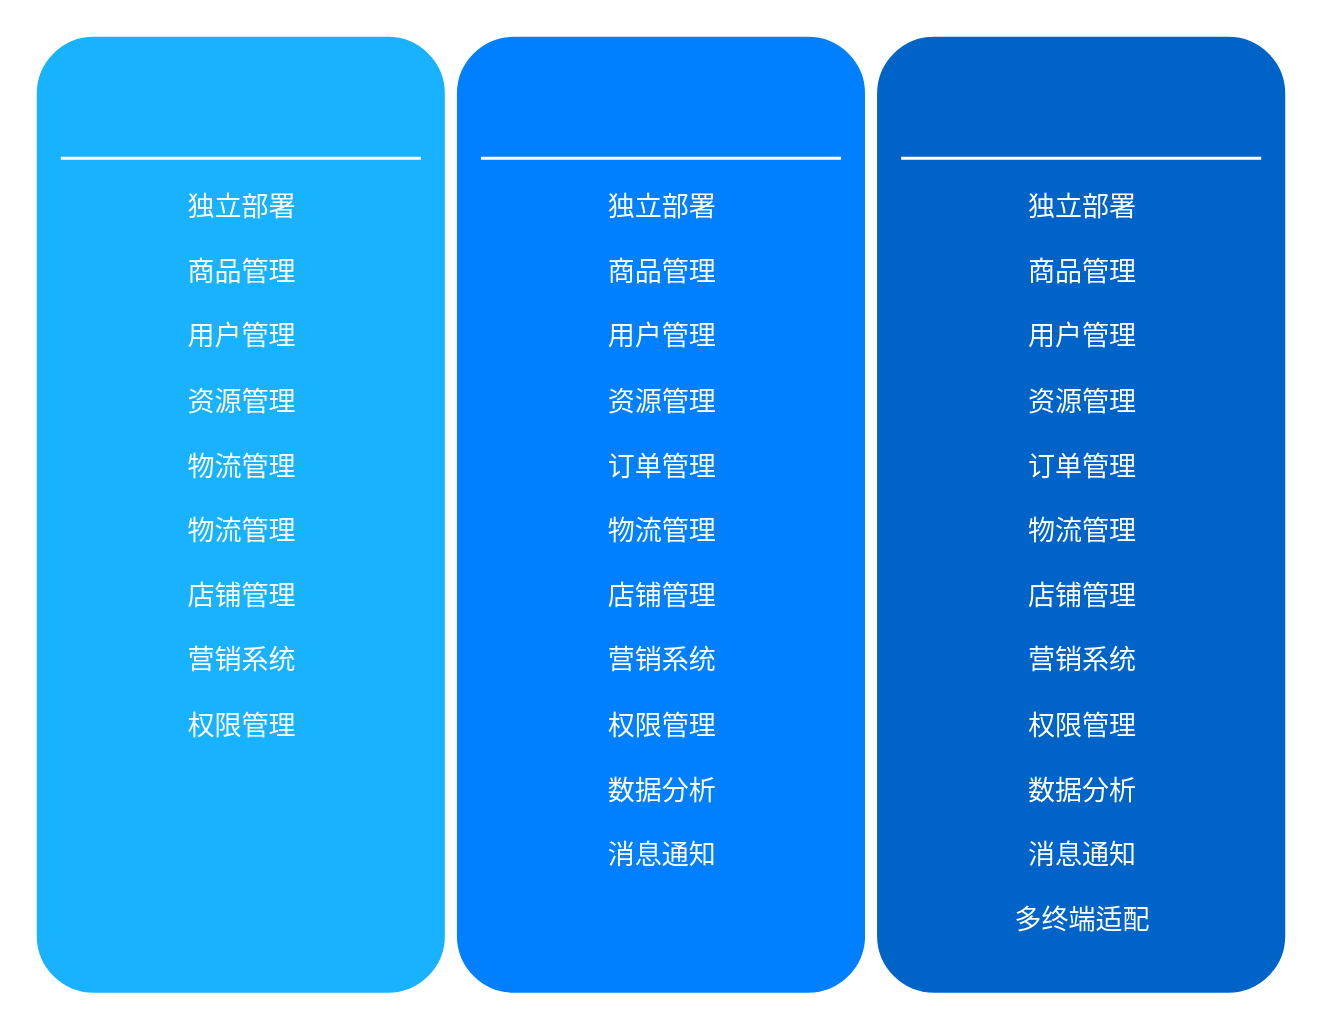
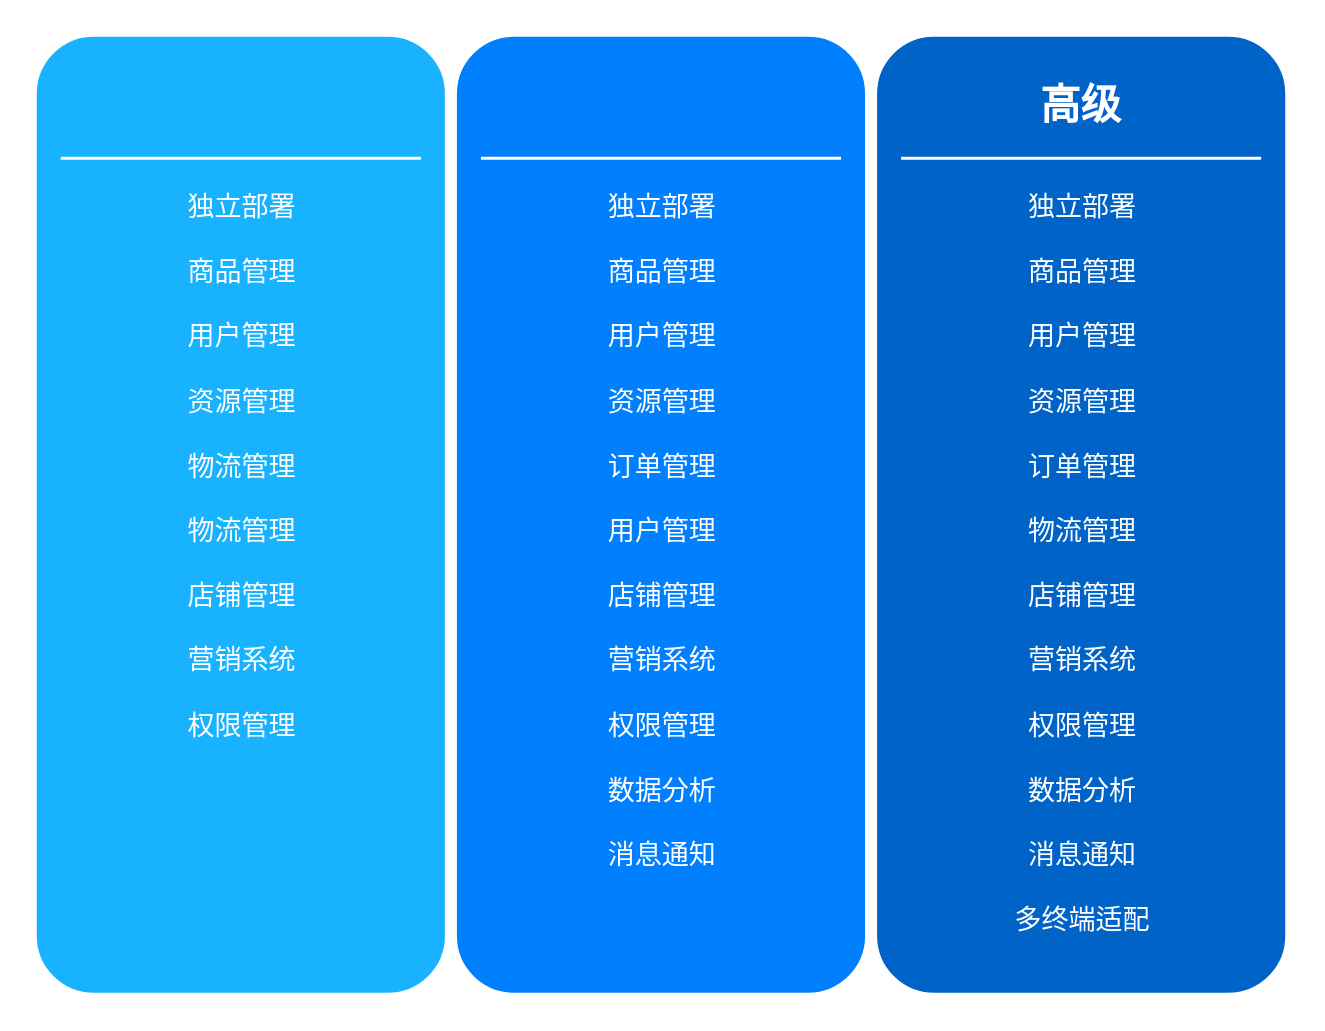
node "高级": added
node "独立部署商品管理 用户管理资源管理订单管理 物流管理 店铺管理 营销系统权限管理数据分析 消息通知": label "独立部署商品管理 用户管理资源管理订单管理 物流管理 店铺管理 营销系统权限管理数据分析 消息通知" -> "独立部署商品管理 用户管理资源管理订单管理 用户管理 店铺管理 营销系统权限管理数据分析 消息通知"
